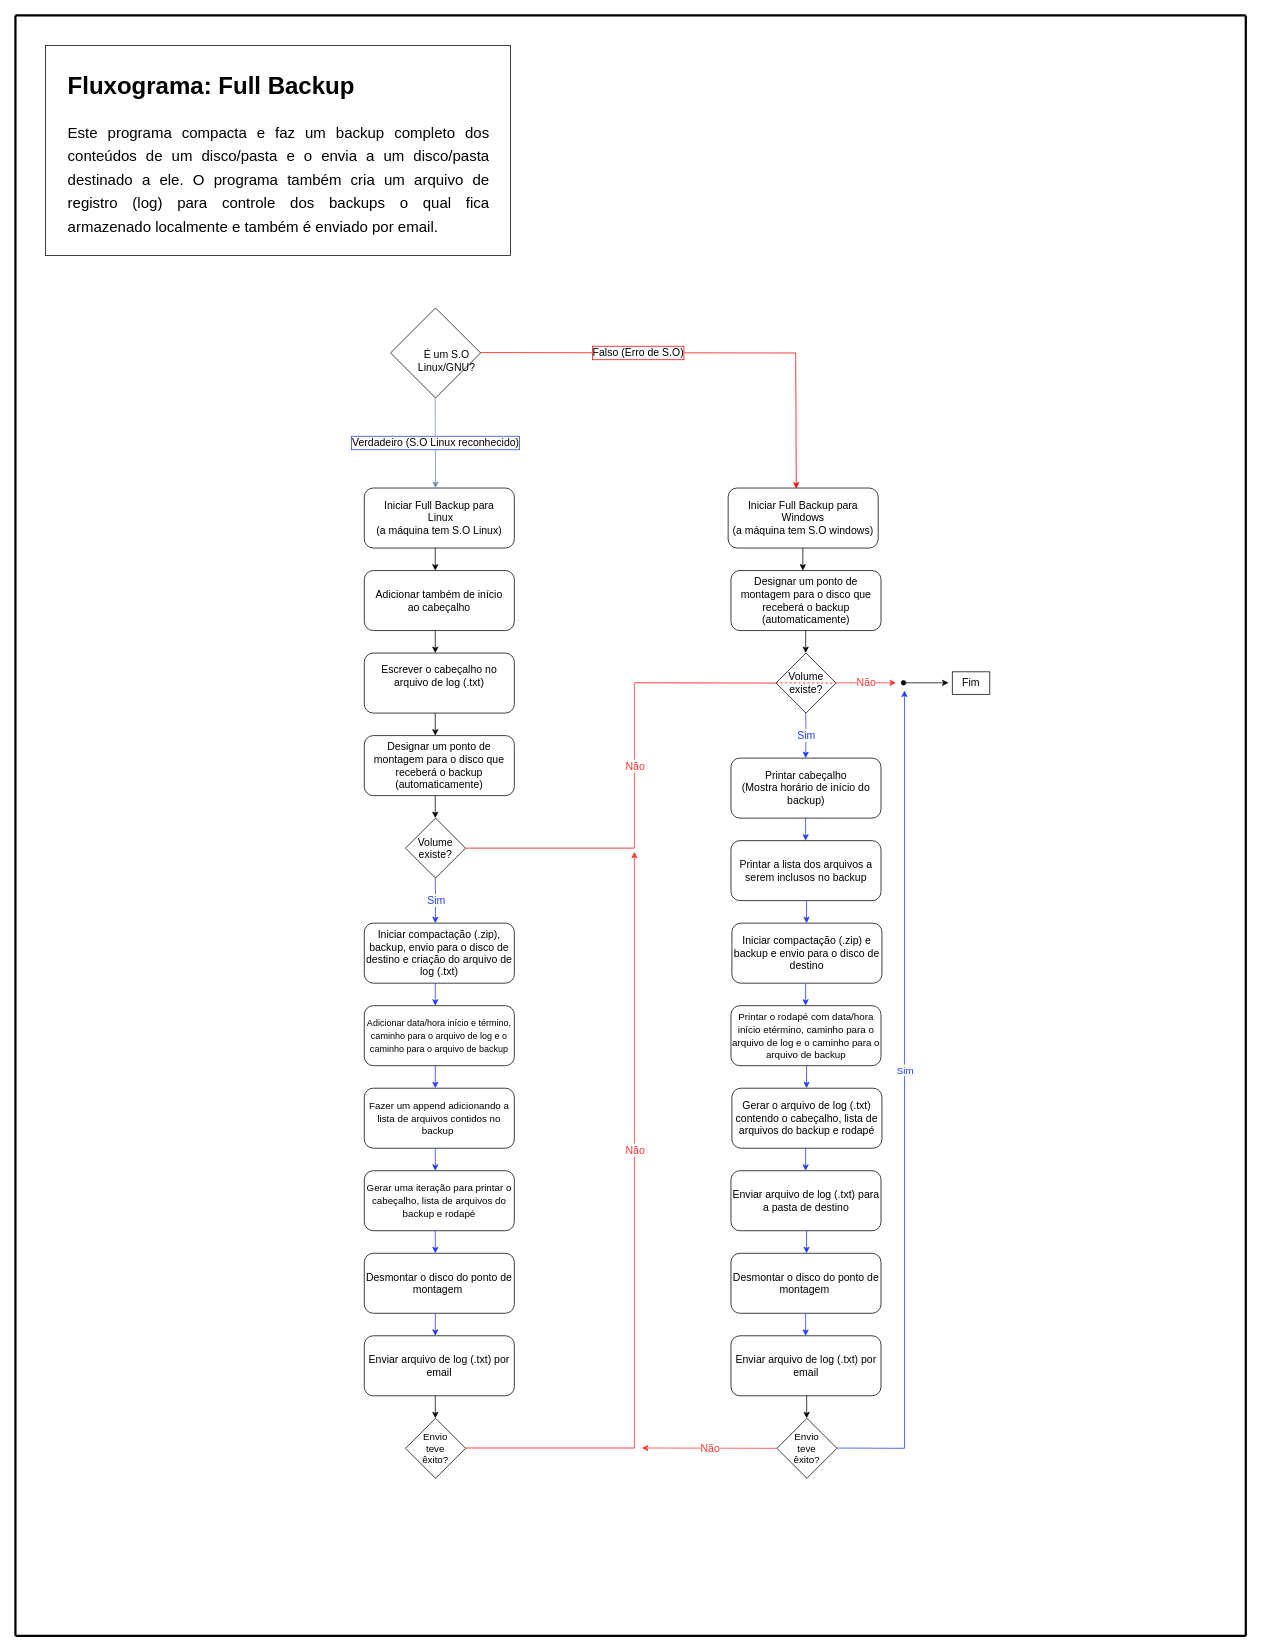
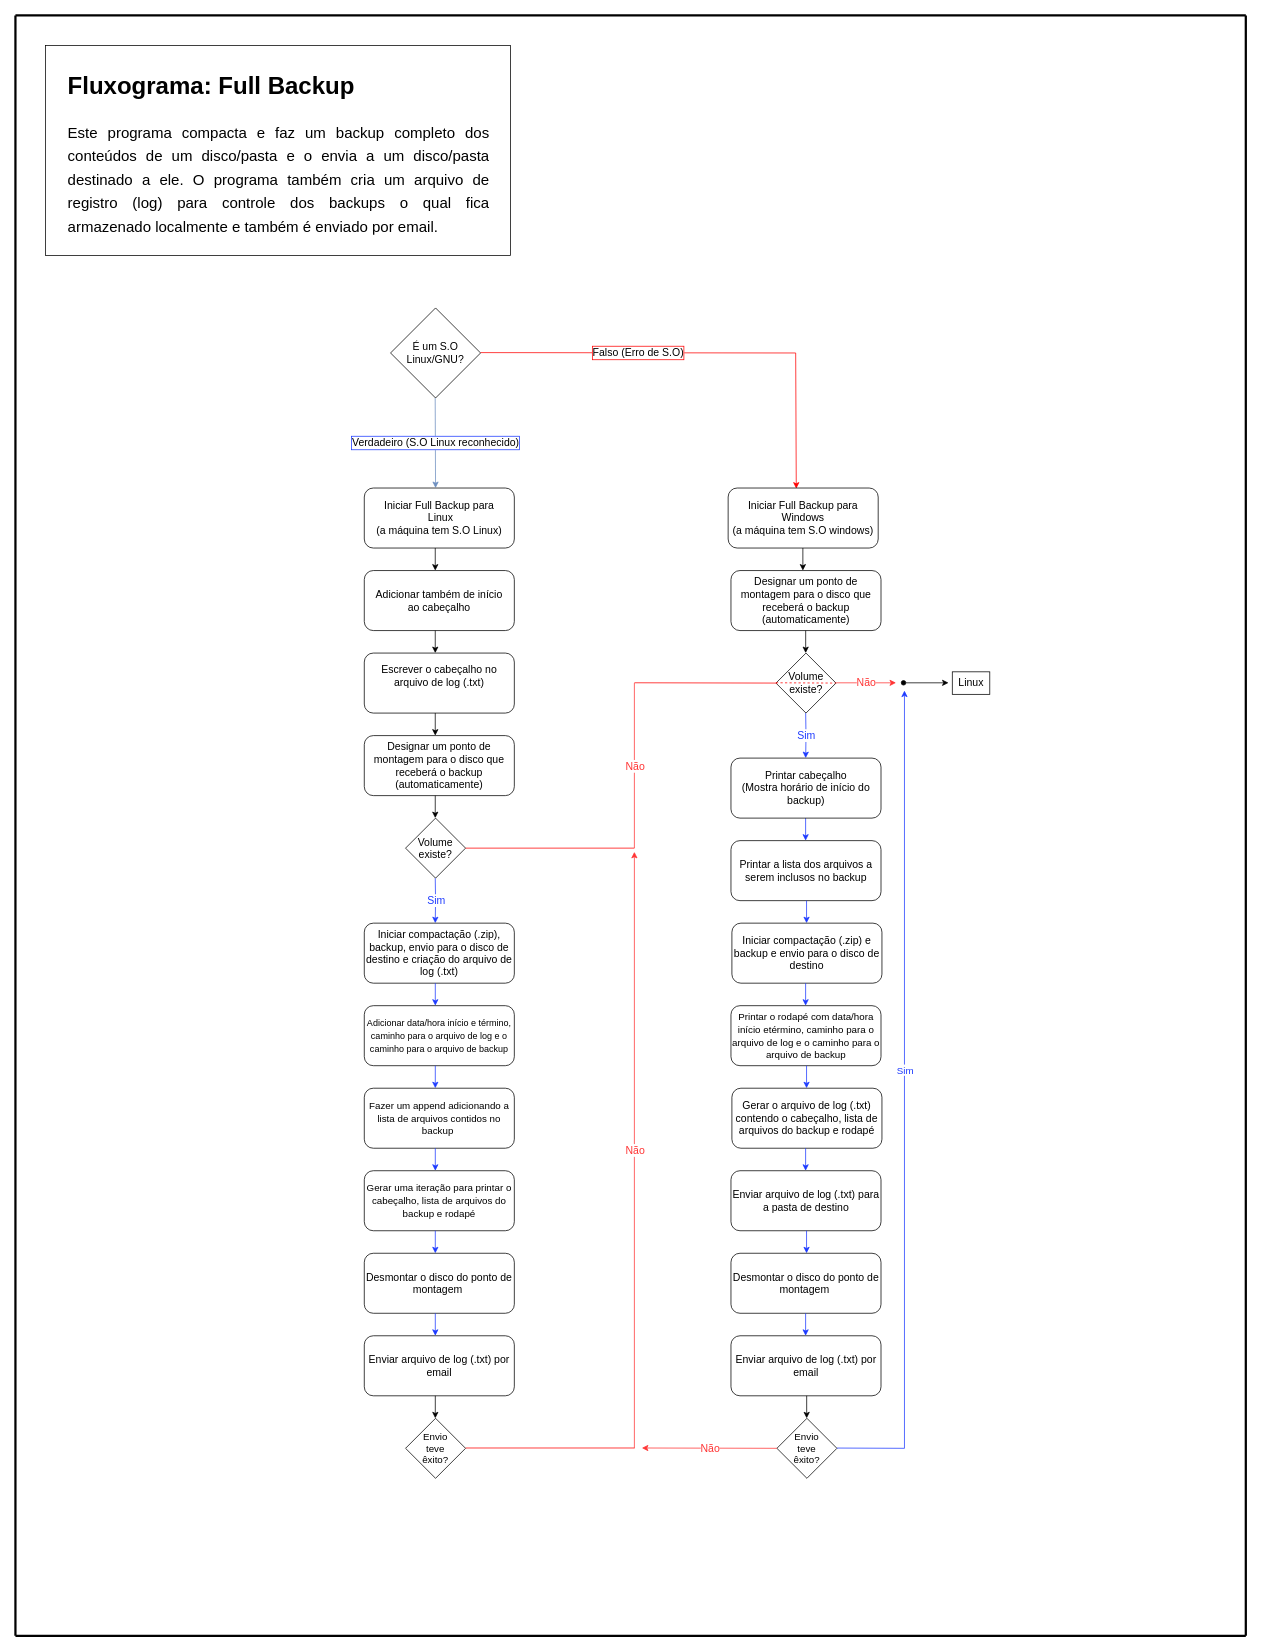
node "É um S.O Linux/GNU?": moved (447, 360) -> (435, 353)
node "Fim": label "Fim" -> "Linux"
